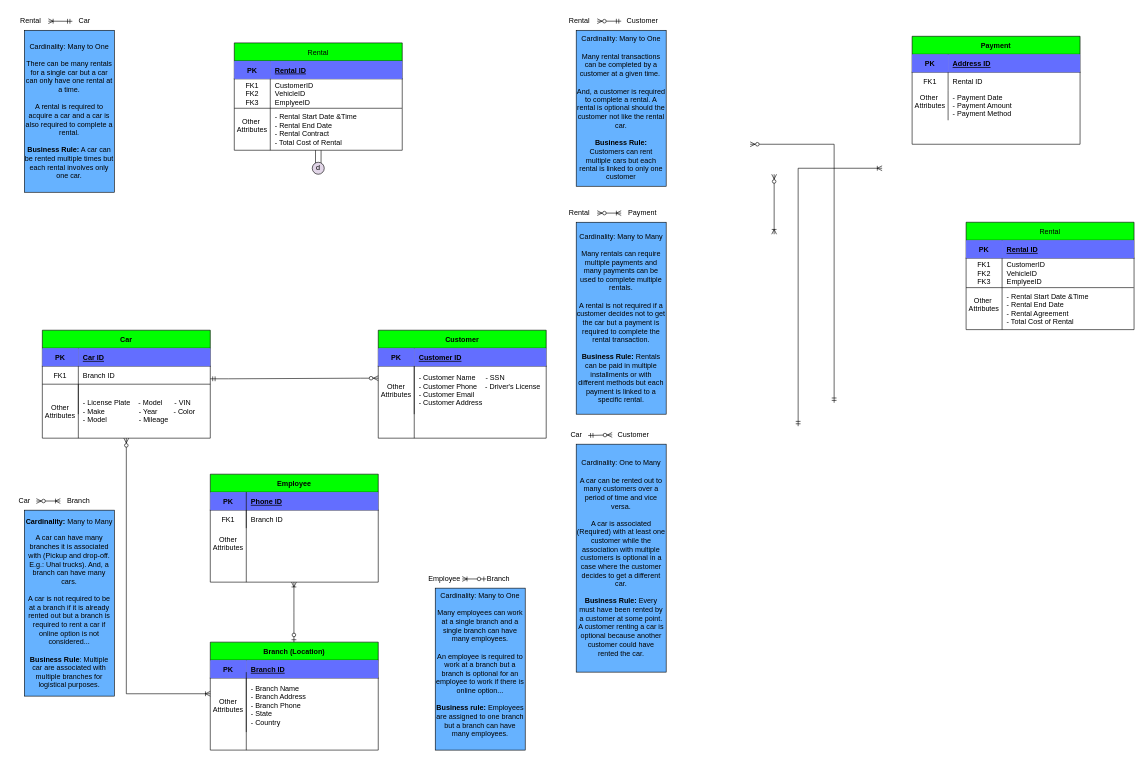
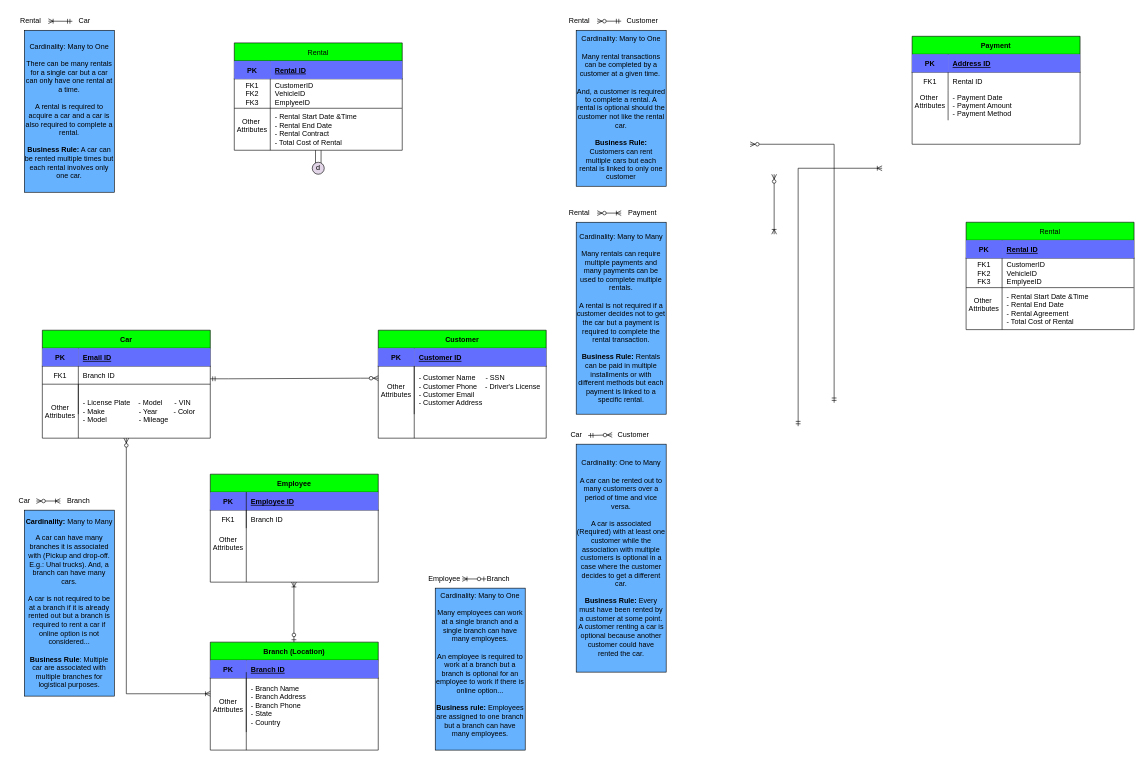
node "Car ID": label "Car ID" -> "Email ID"
node "Phone ID": label "Phone ID" -> "Employee ID"
